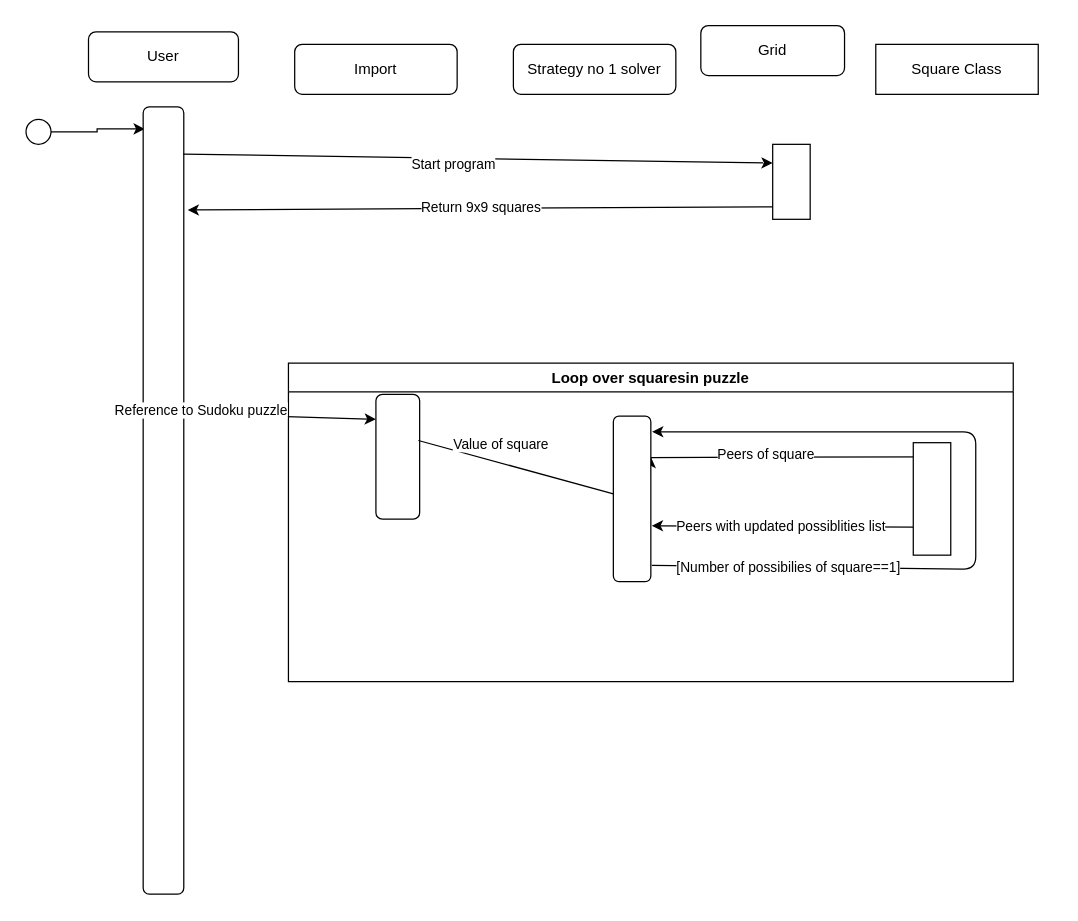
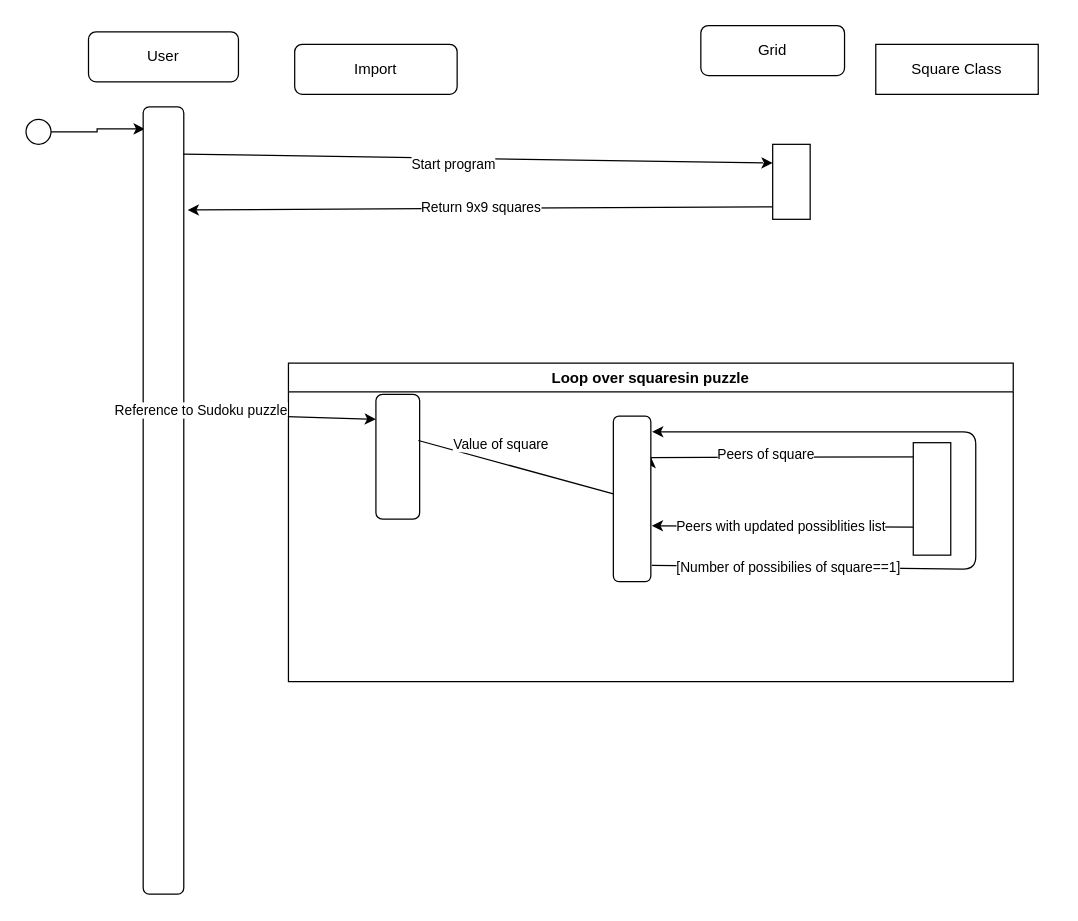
node "Strategy no 1 solver": removed
